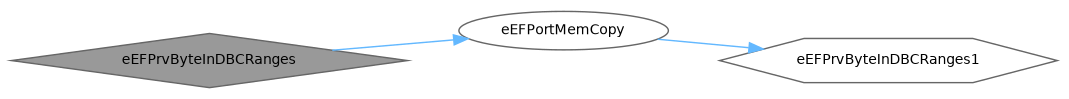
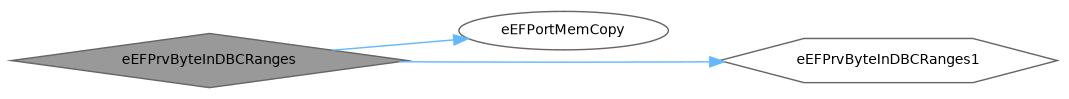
edge "eEFPortMemCopy" -> "eEFPrvByteInDBCRanges1": now "eEFPrvByteInDBCRanges" -> "eEFPrvByteInDBCRanges1"
